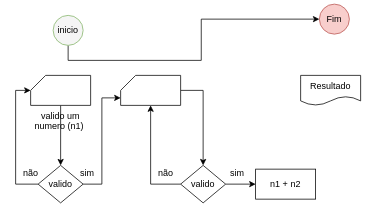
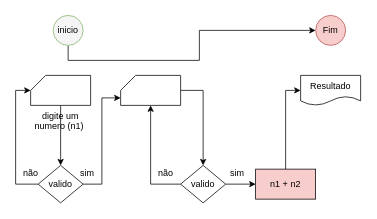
node "Fim": moved (334, 19) -> (330, 30)
node "valido um numero (n1)": label "valido um numero (n1)" -> "digite um numero (n1)"
edge "n1 + n2" -> "Resultado": added
node "n1 + n2": fillcolor #ffffff -> #f8cecc
